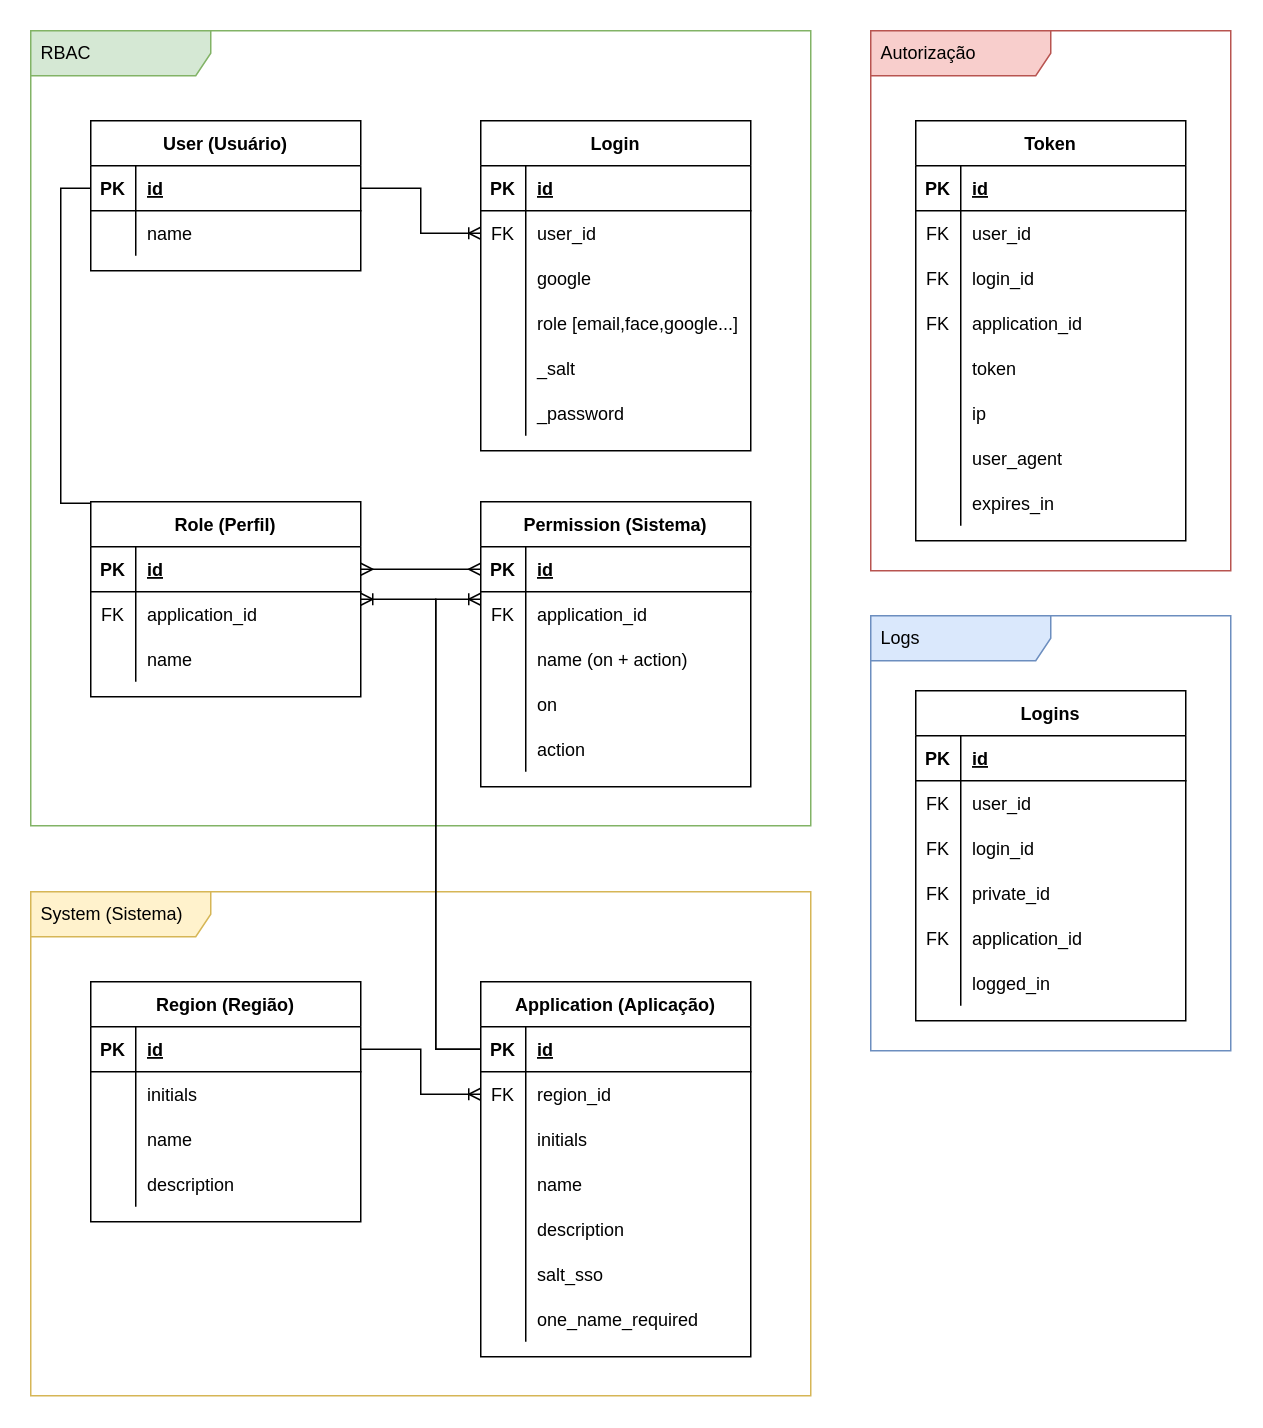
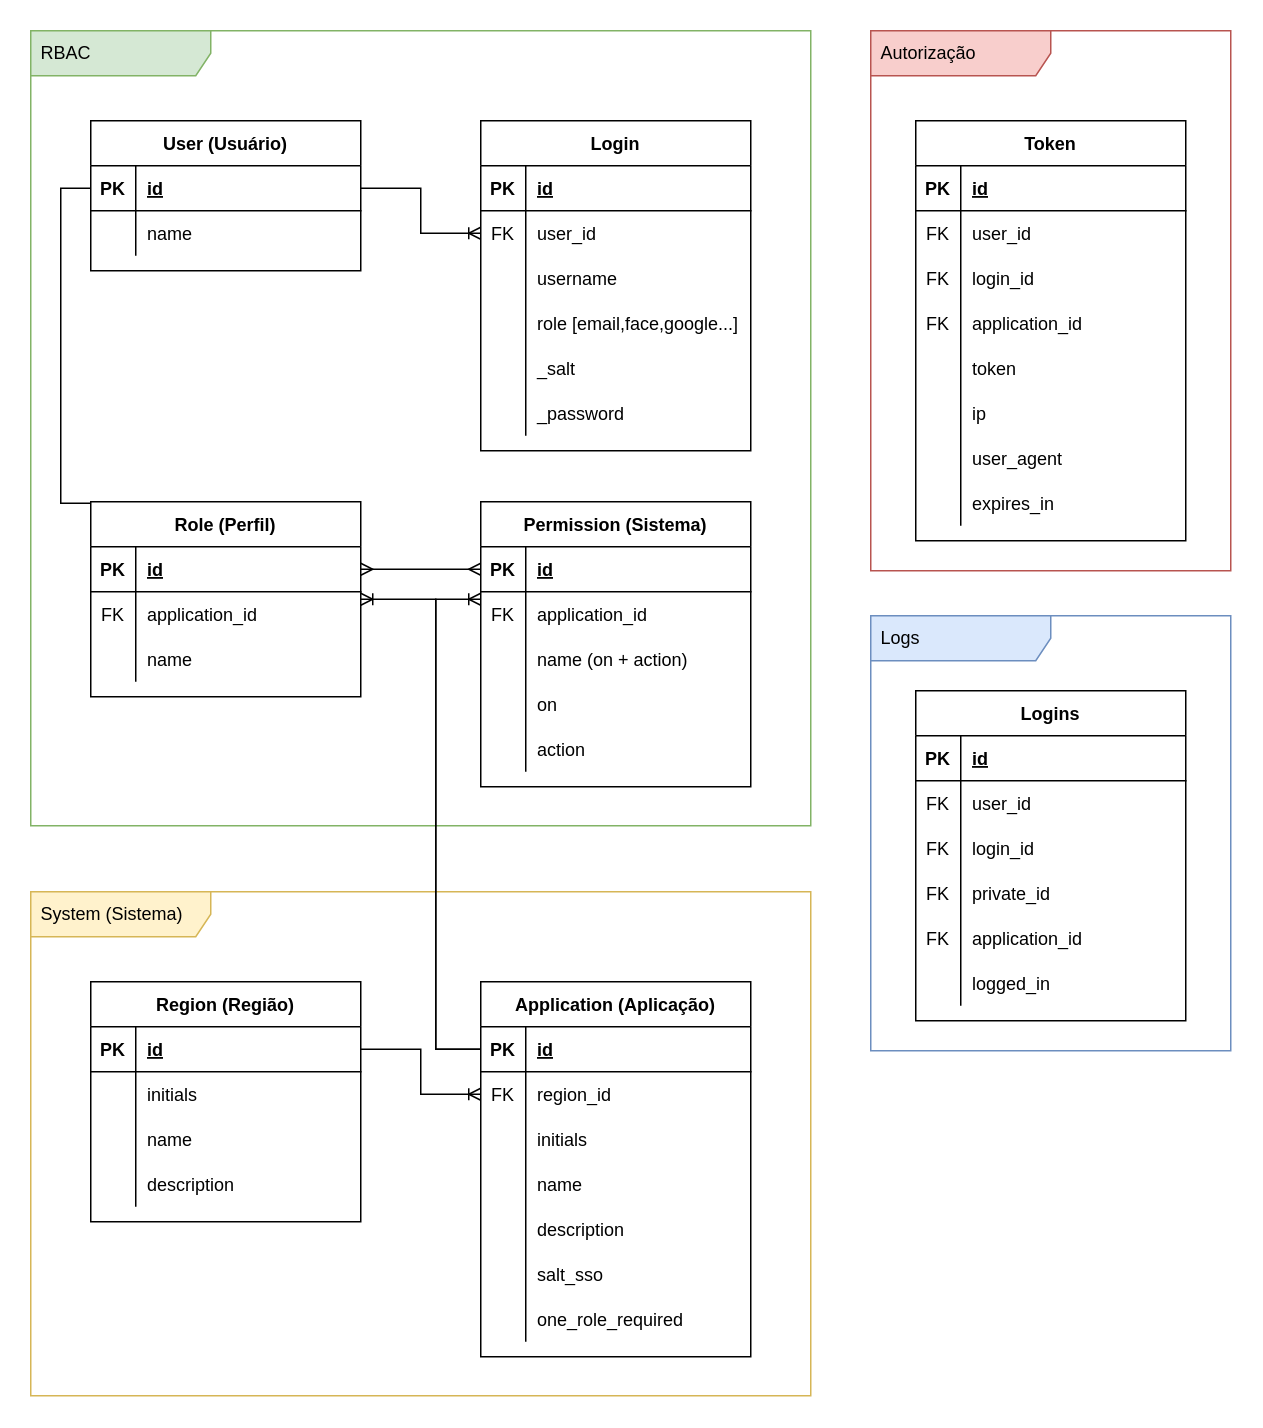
node "google": label "google" -> "username"
node "one_name_required": label "one_name_required" -> "one_role_required"
